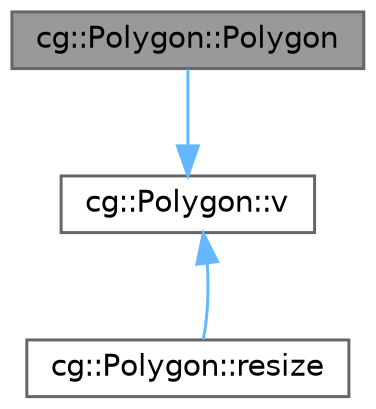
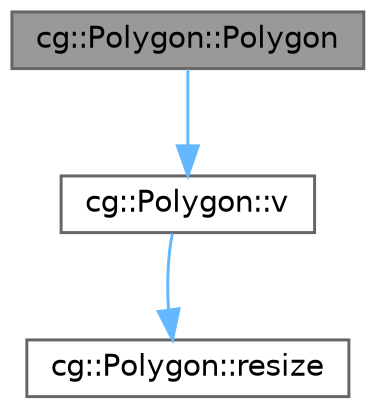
edge "cg::Polygon::resize" -> "cg::Polygon::v": reversed
